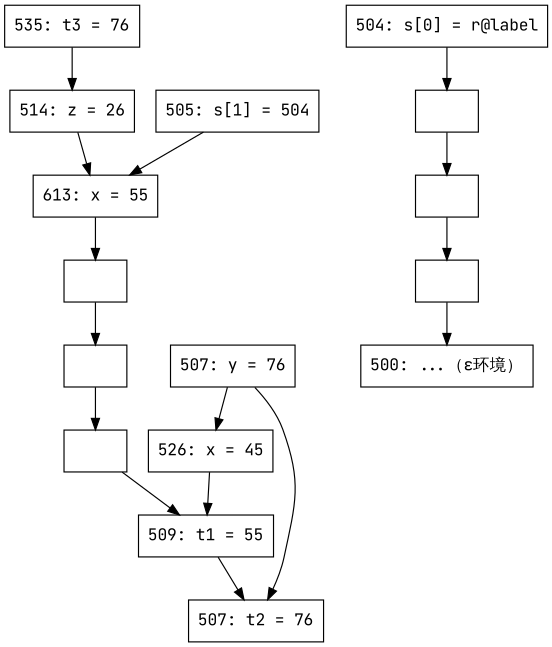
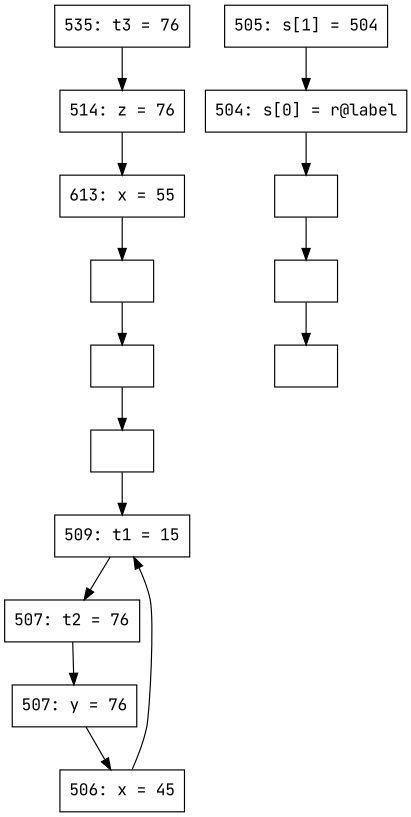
node "514: z = 26": label "514: z = 26" -> "514: z = 76"
edge "505: s[1] = 504" -> "613: x = 55": now "505: s[1] = 504" -> "504: s[0] = r@label"
node "500: ...（ε环境）": removed
node "526: x = 45": label "526: x = 45" -> "506: x = 45"
edge "507: y = 76" -> "507: t2 = 76": reversed
node "509: t1 = 55": label "509: t1 = 55" -> "509: t1 = 15"
